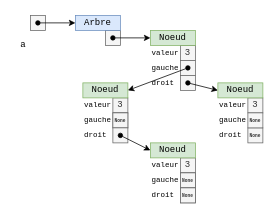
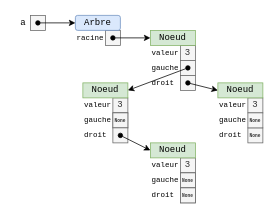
node "Arbre": shape rectangle -> rounded rectangle
node "racine": added
node "a": moved (23, 45) -> (23, 23)
